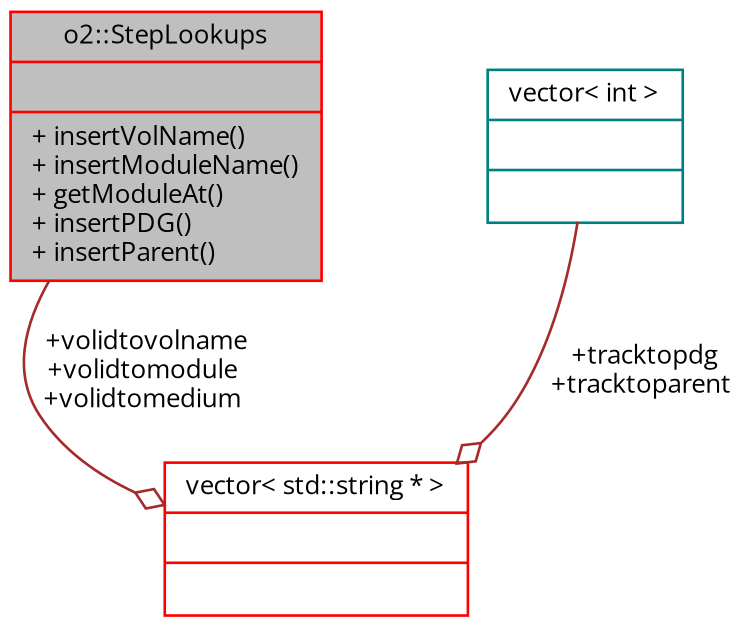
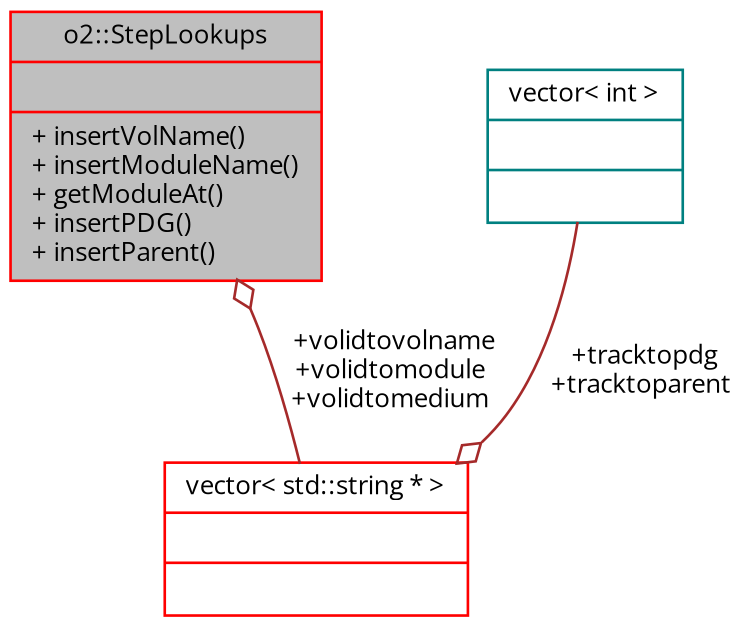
edge "o2::StepLookups" -> "vector< std::string * >": reversed
